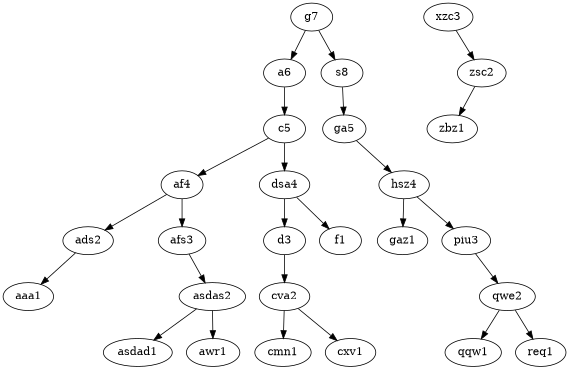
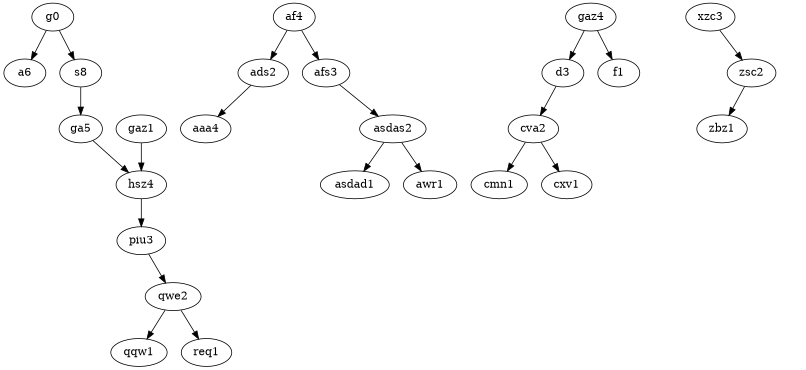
node "g7": label "g7" -> "g0"
node "c5": removed
node "dsa4": label "dsa4" -> "gaz4"
edge "hsz4" -> "gaz1": reversed
node "aaa1": label "aaa1" -> "aaa4"
